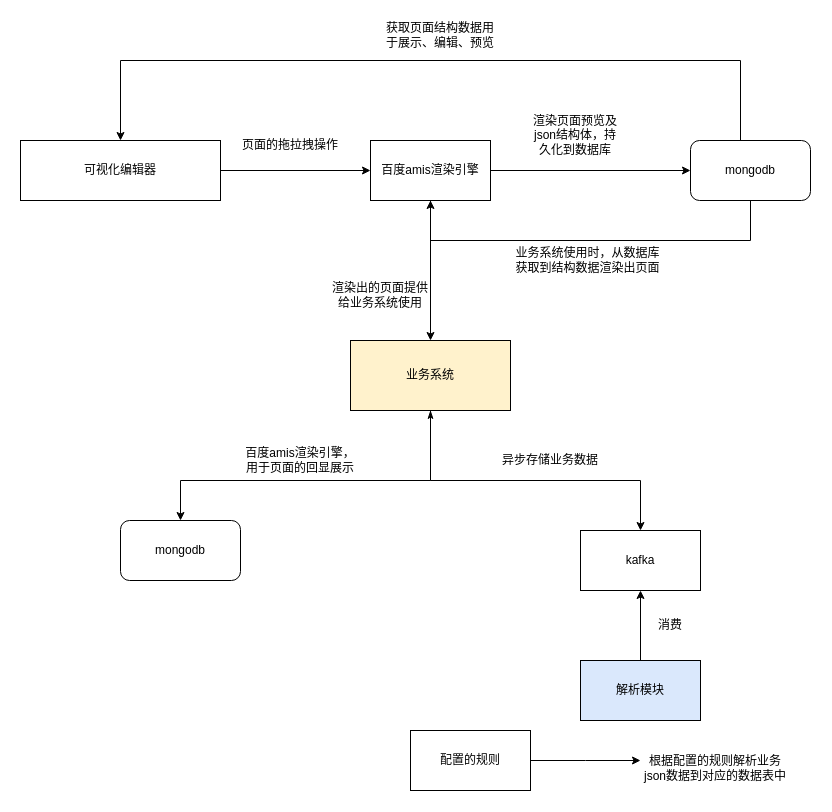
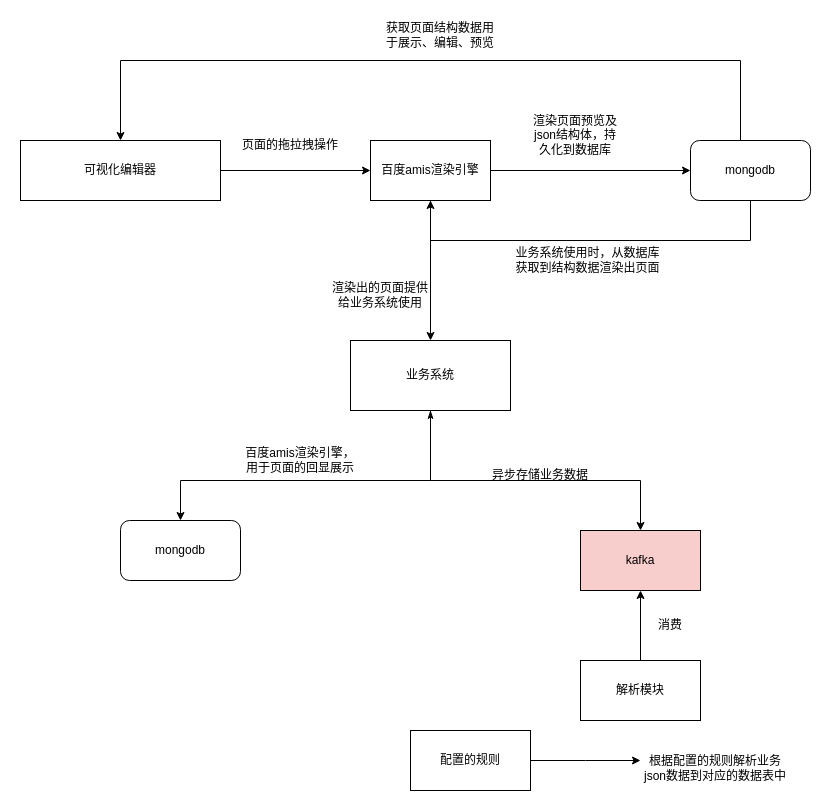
node "业务系统": fillcolor #fff2cc -> #ffffff
node "异步存储业务数据": moved (551, 461) -> (541, 476)
node "kafka": fillcolor #ffffff -> #f8cecc
node "解析模块": fillcolor #dae8fc -> #ffffff
